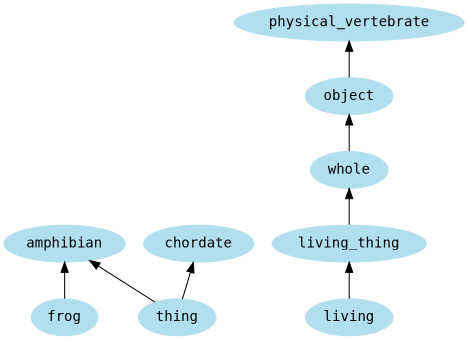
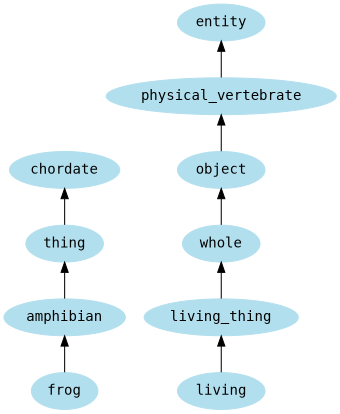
node "entity": added
edge "thing" -> "amphibian": reversed
